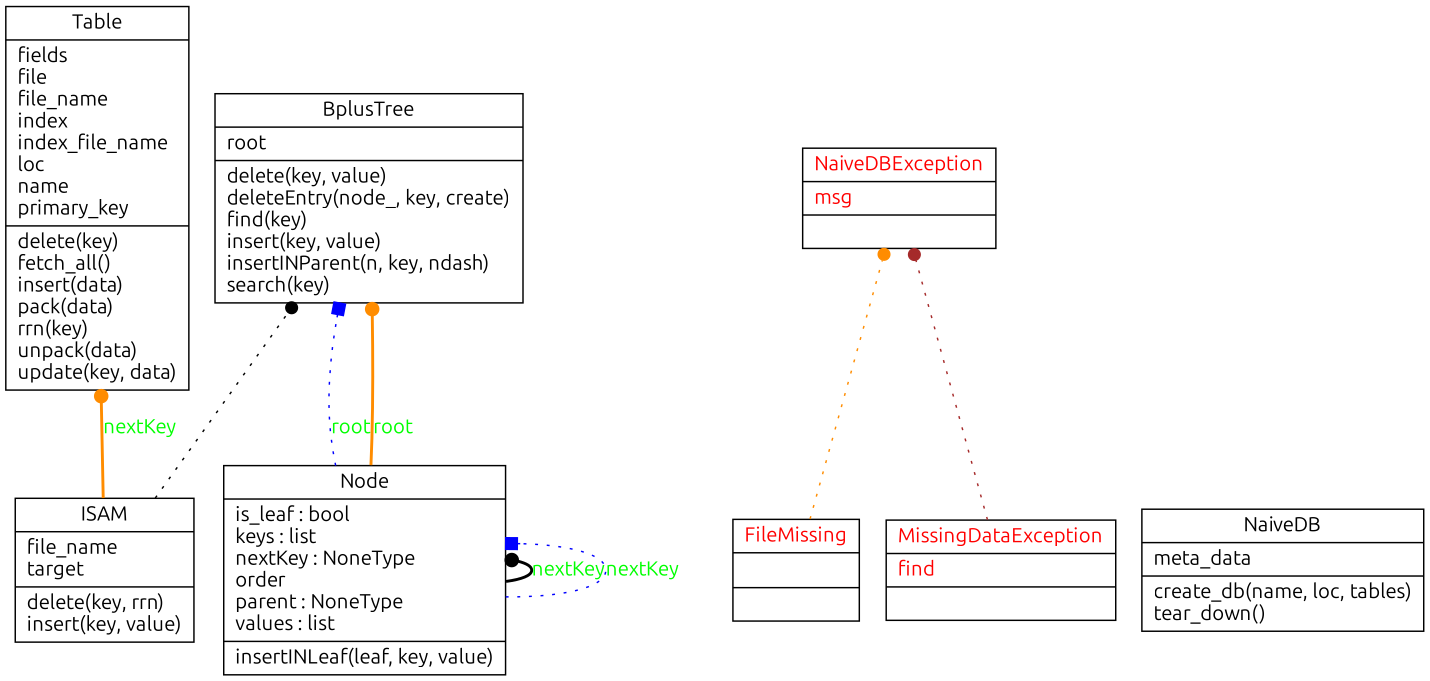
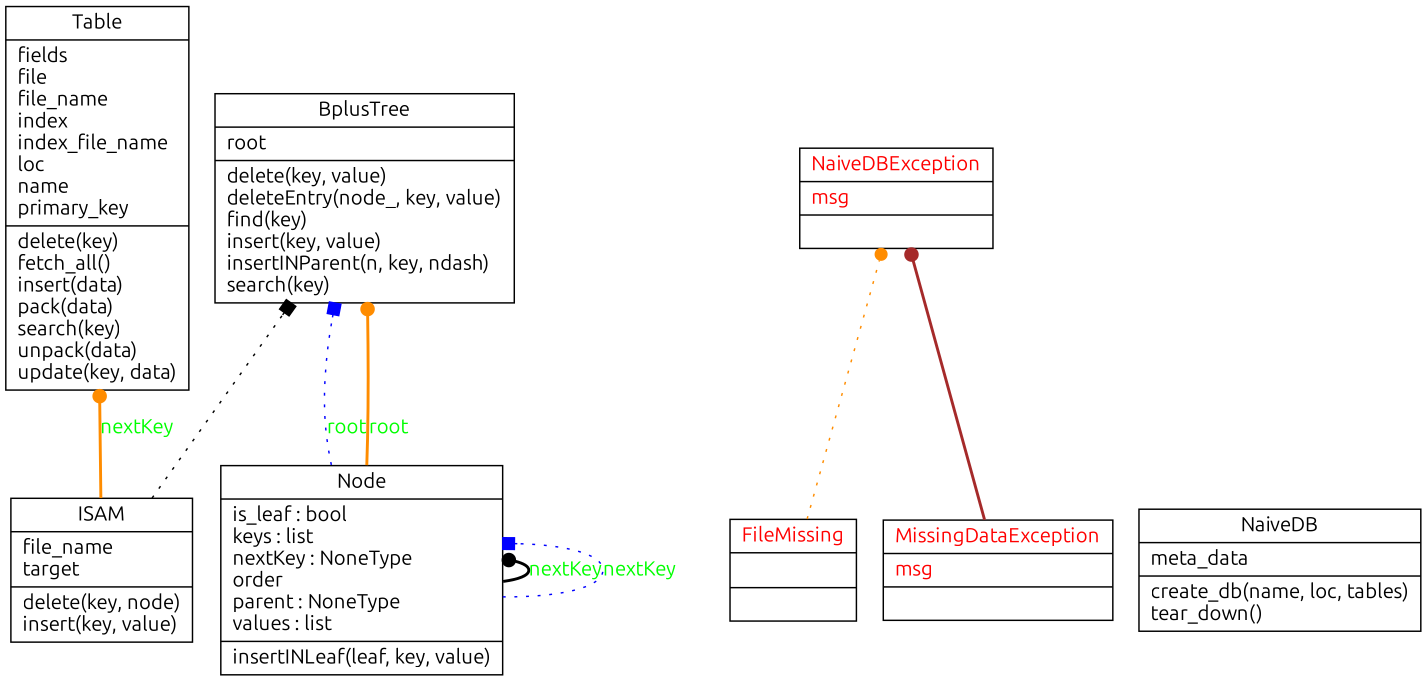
node "BplusTree": text "deleteEntry(node_, key, create)" -> "deleteEntry(node_, key, value)"
node "Table": text "rrn(key)" -> "search(key)"
edge "MissingDataException" -> "NaiveDBException": style dotted -> bold
edge "ISAM" -> "BplusTree": arrowhead dot -> box
node "MissingDataException": text "find" -> "msg"
node "ISAM": text "delete(key, rrn)" -> "delete(key, node)"
